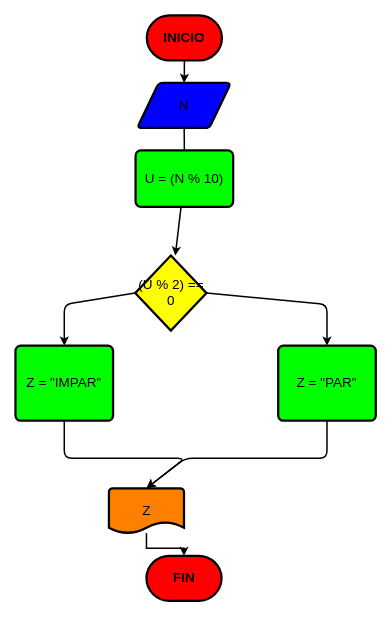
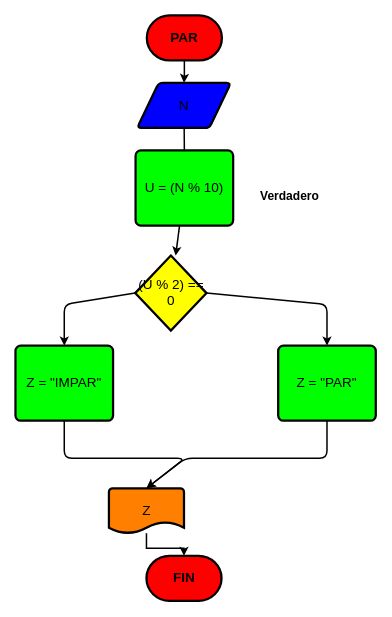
node "INICIO": label "INICIO" -> "PAR"
node "U = (N % 10)": size 98x56 -> 98x75
node "Verdadero": added
